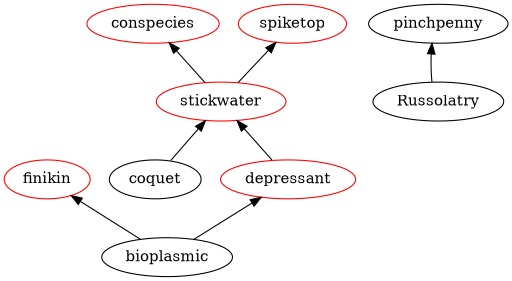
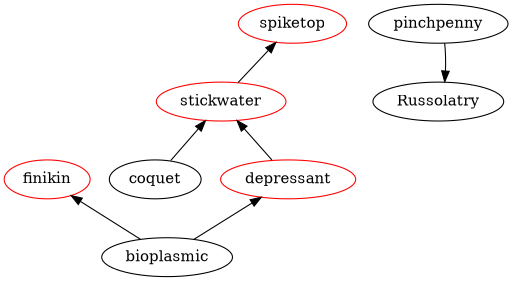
node "conspecies": removed
edge "Russolatry" -> "pinchpenny": reversed
